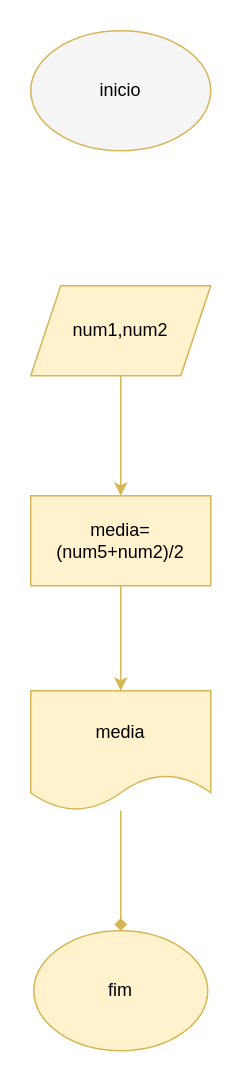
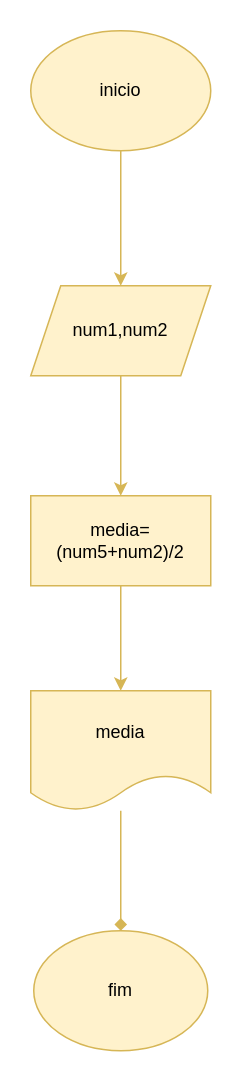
node "inicio": fillcolor #f5f5f5 -> #fff2cc
edge "inicio" -> "num1,num2": added
